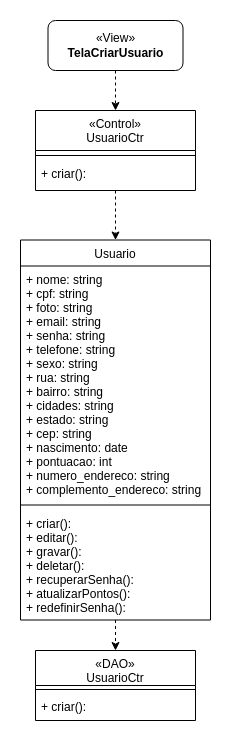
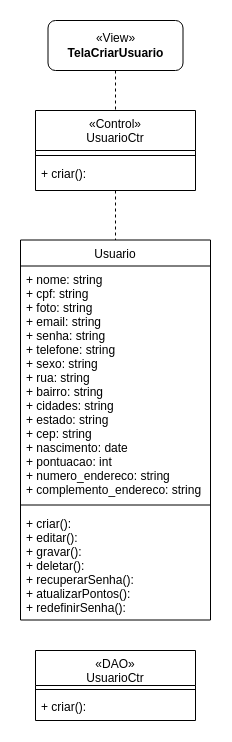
edge "«View» TelaCriarUsuario" -> "«Control» UsuarioCtr": arrowhead classic -> none
edge "«Control» UsuarioCtr" -> "Usuario": arrowhead classic -> none
edge "Usuario" -> "«DAO» UsuarioCtr": removed
